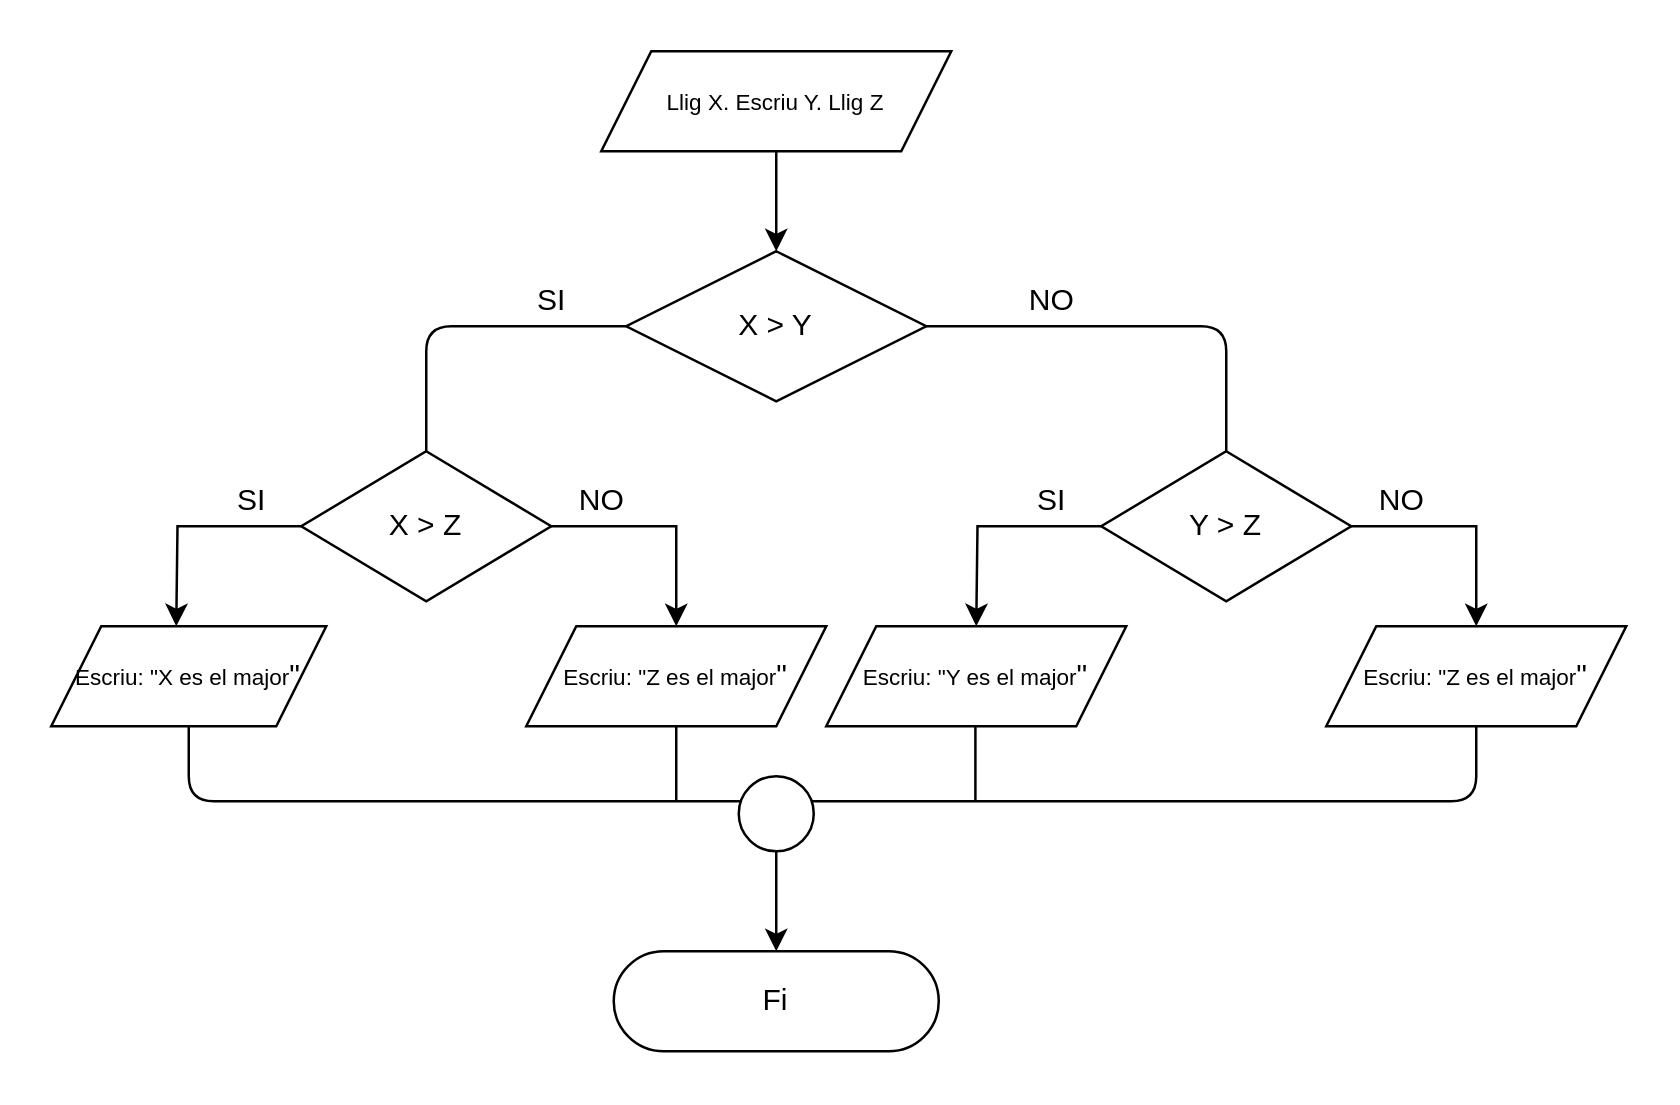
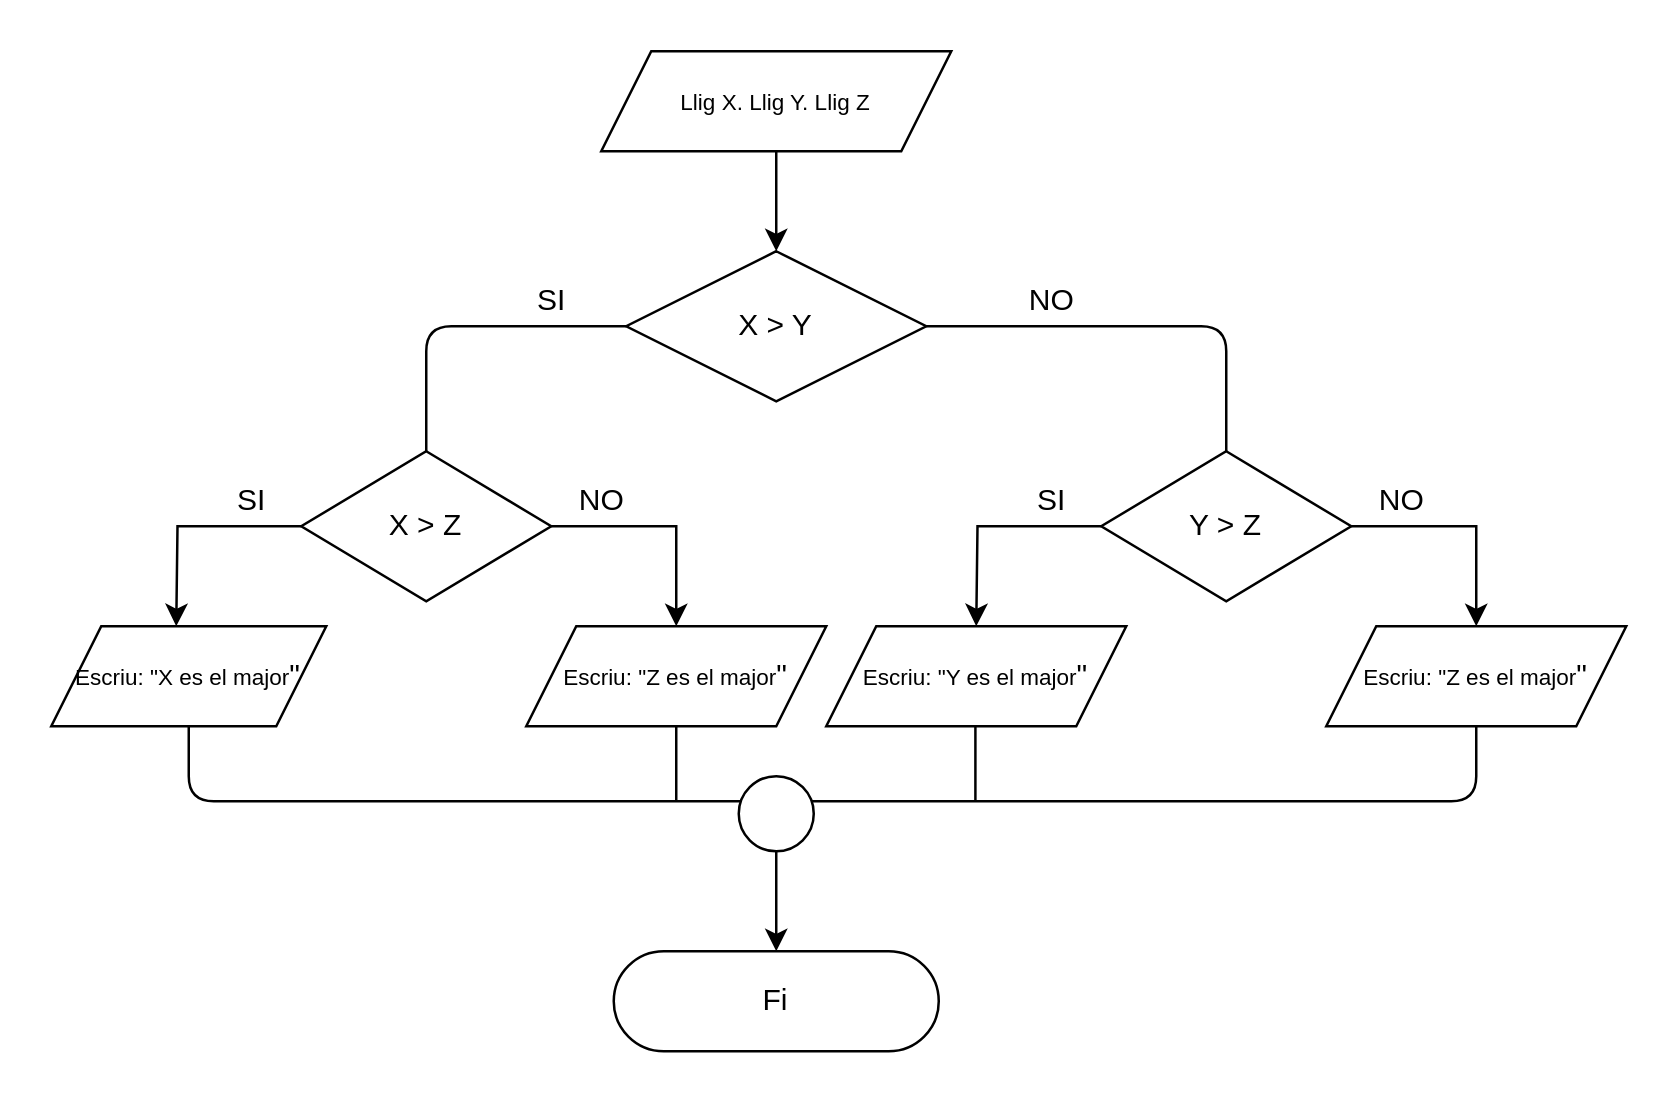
node "Llig X. Escriu Y. Llig Z": label "Llig X. Escriu Y. Llig Z" -> "Llig X. Llig Y. Llig Z"
